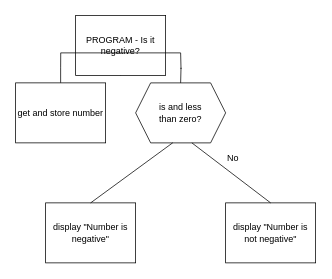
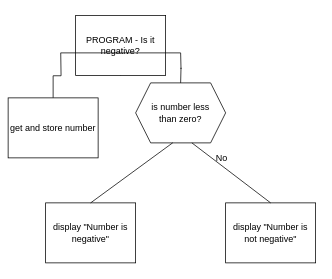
node "get and store number": moved (60, 113) -> (53, 128)
node "is and less than zero?": label "is and less than zero?" -> "is number less than zero?"
node "No": moved (233, 158) -> (222, 158)
